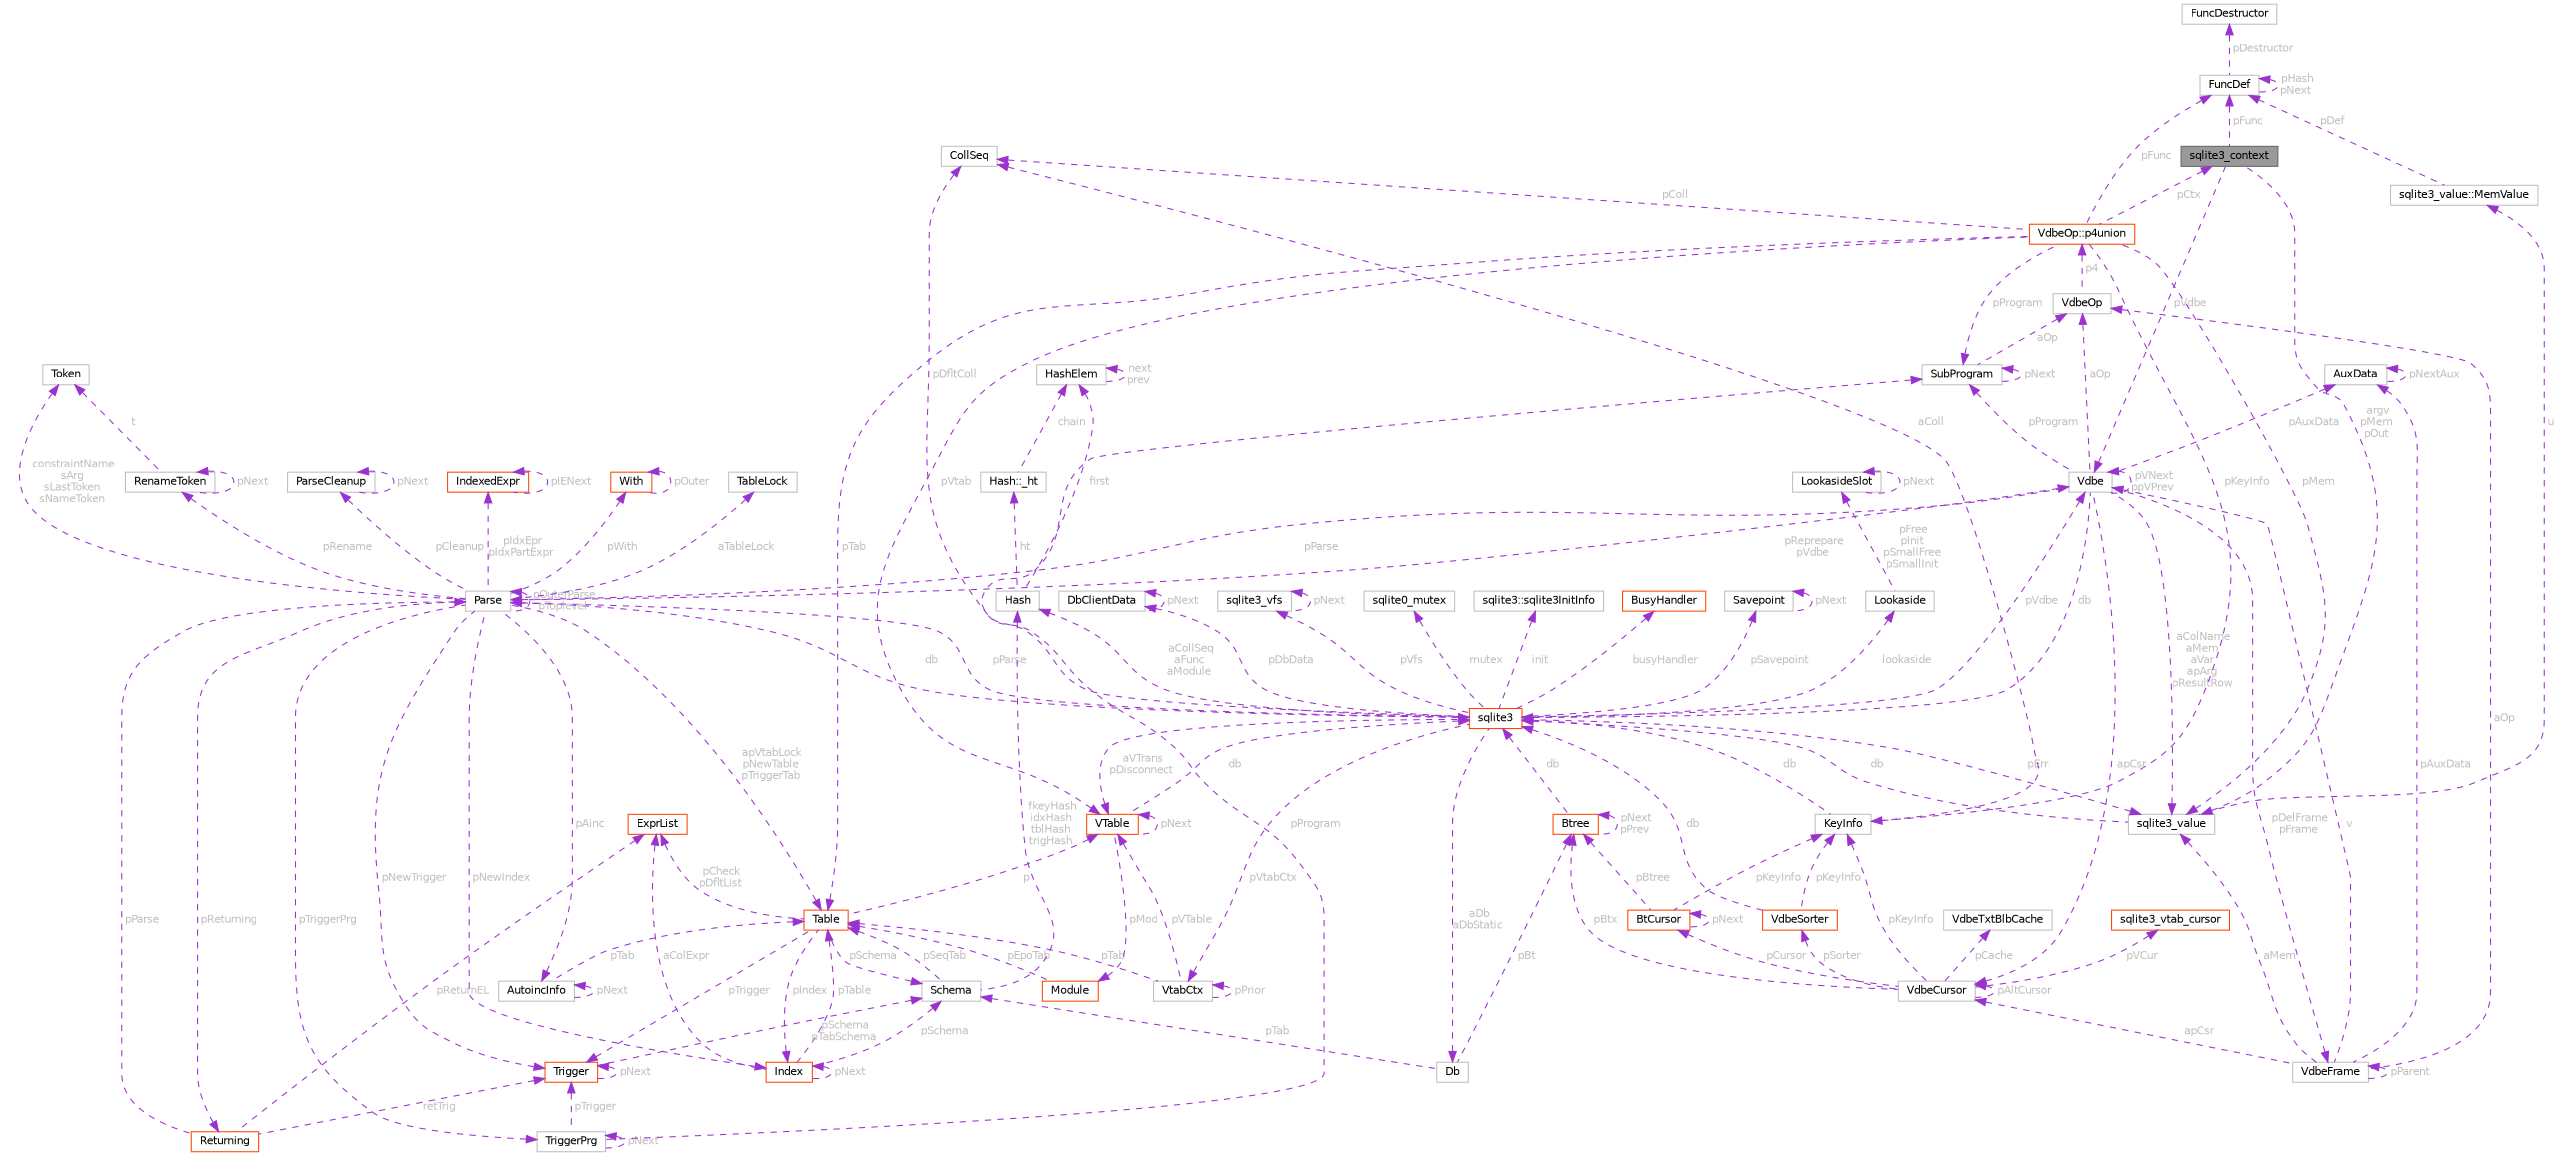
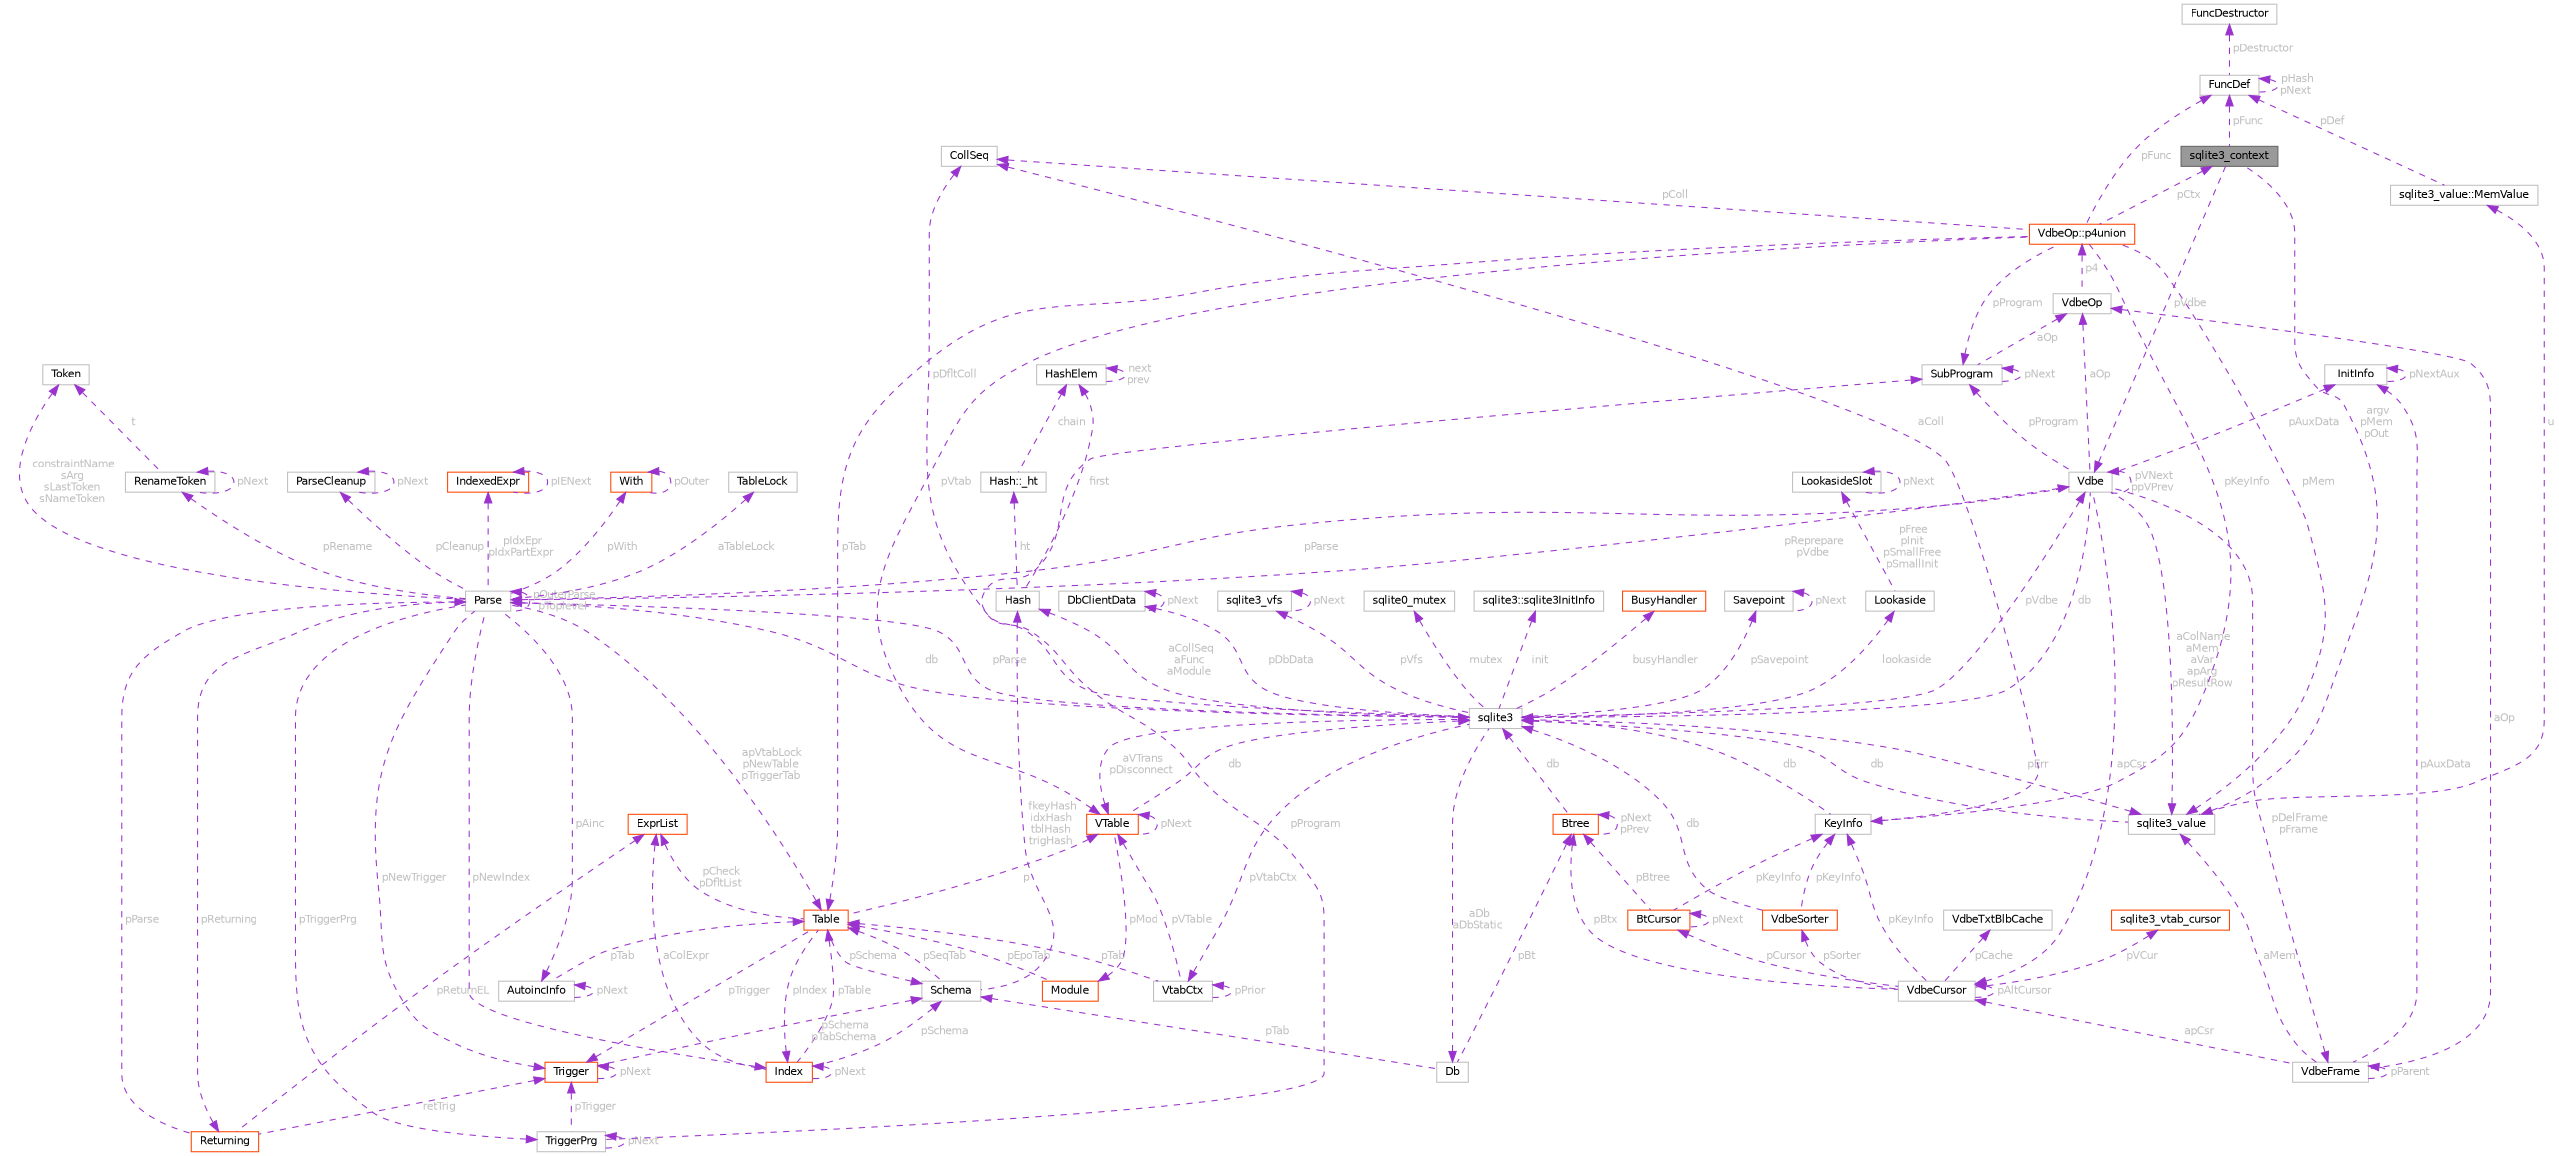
node "AuxData": label "AuxData" -> "InitInfo"
edge "VdbeFrame" -> "Vdbe": removed, label "v"
node "sqlite3": color orangered -> grey75
